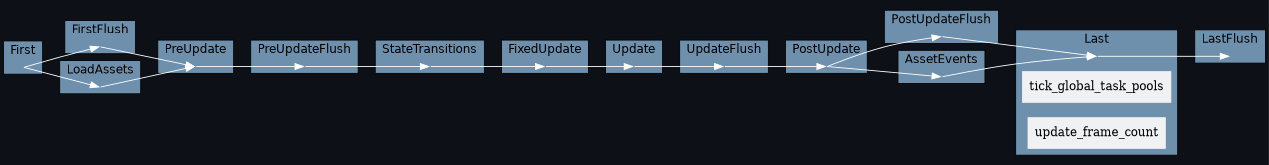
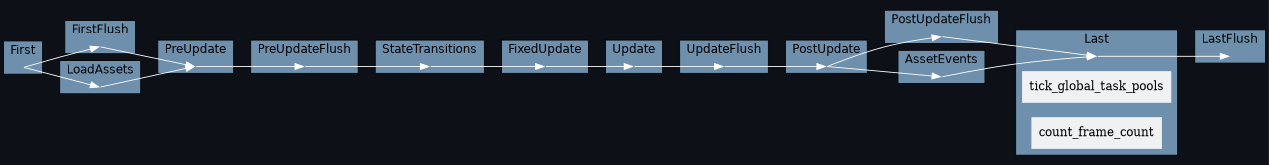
node "update_frame_count": label "update_frame_count" -> "count_frame_count"
